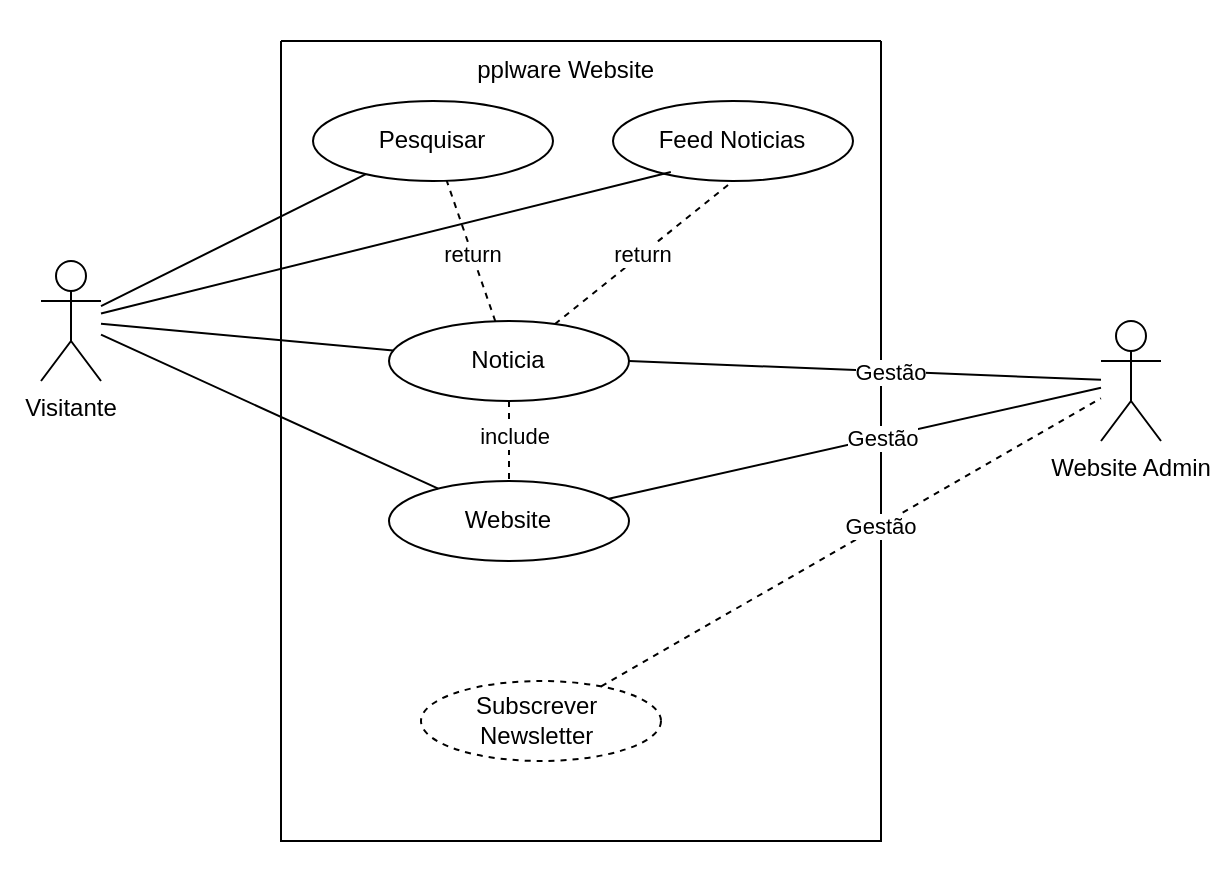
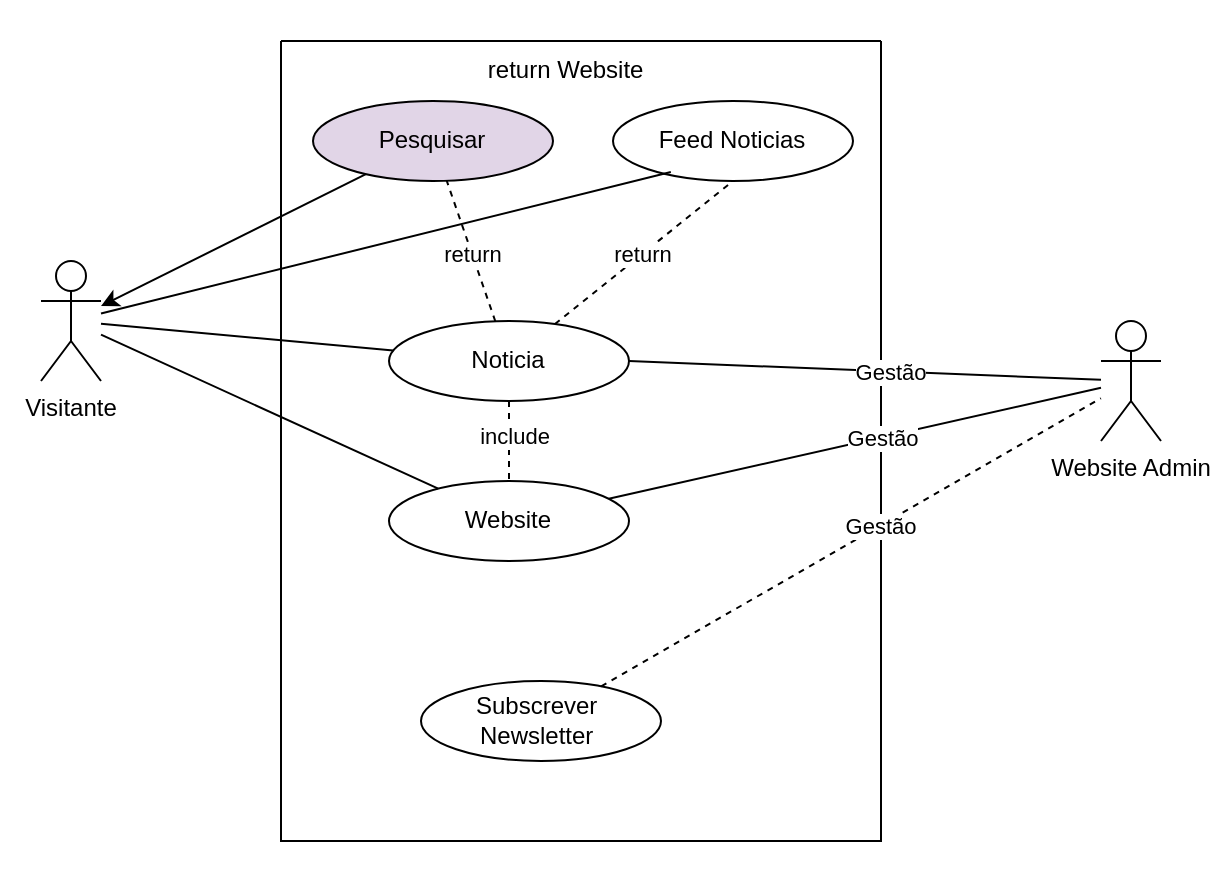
node "pplware Website": label "pplware Website" -> "return Website"
node "Pesquisar": fillcolor #ffffff -> #e1d5e7
edge "Pesquisar" -- "Visitante": arrowhead none -> classic
node "Subscrever Newsletter": style dashed -> solid
